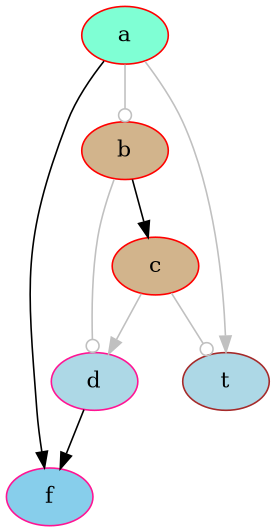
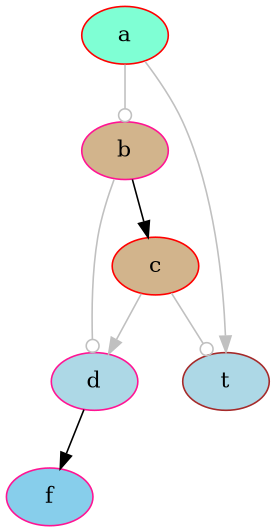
node "b": color red -> deeppink
edge "a" -> "f": removed
